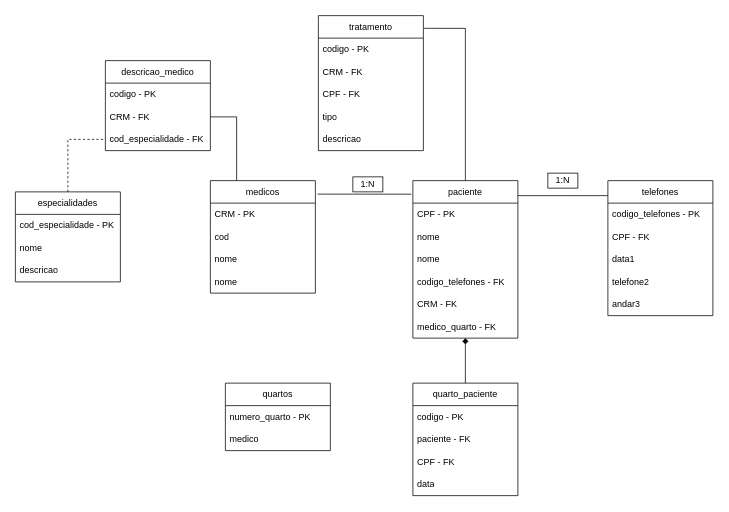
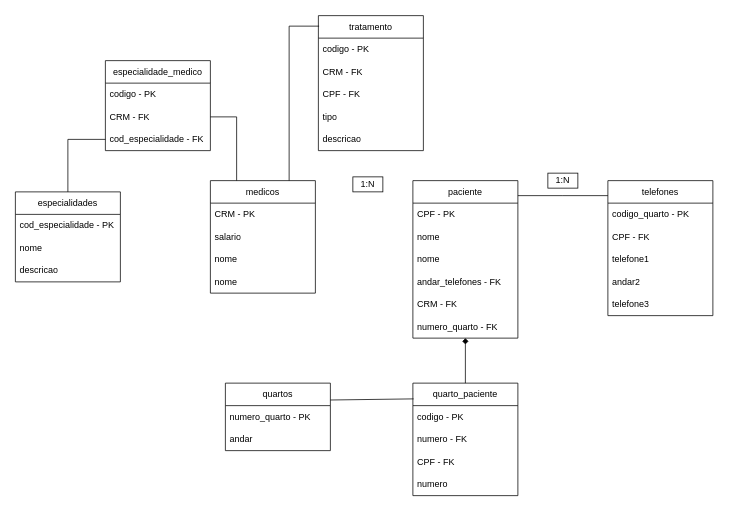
node "descricao_medico": label "descricao_medico" -> "especialidade_medico"
edge "tratamento" -- "paciente": removed
edge "tratamento" -- "medicos": added
edge "cod_especialidade - FK" -- "especialidades": style dashed -> solid
edge "medicos" -- "paciente": removed
node "codigo_telefones - PK": label "codigo_telefones - PK" -> "codigo_quarto - PK"
node "cod": label "cod" -> "salario"
node "data1": label "data1" -> "telefone1"
node "codigo_telefones - FK": label "codigo_telefones - FK" -> "andar_telefones - FK"
node "telefone2": label "telefone2" -> "andar2"
node "andar3": label "andar3" -> "telefone3"
node "medico_quarto - FK": label "medico_quarto - FK" -> "numero_quarto - FK"
edge "quartos" -- "quarto_paciente": added
node "medico": label "medico" -> "andar"
node "paciente - FK": label "paciente - FK" -> "numero - FK"
node "data": label "data" -> "numero"
